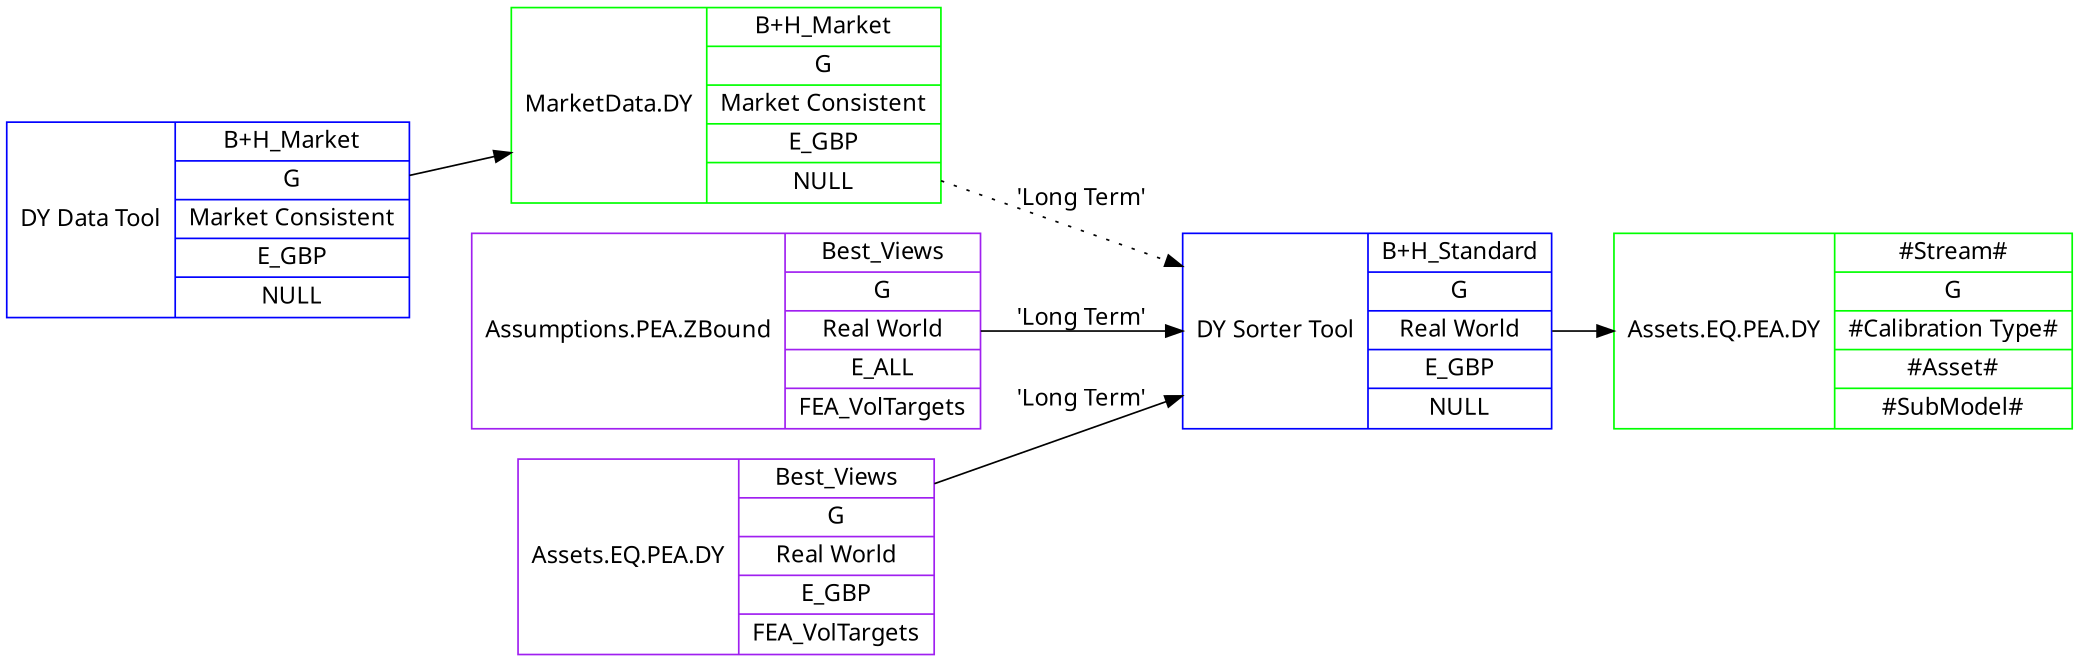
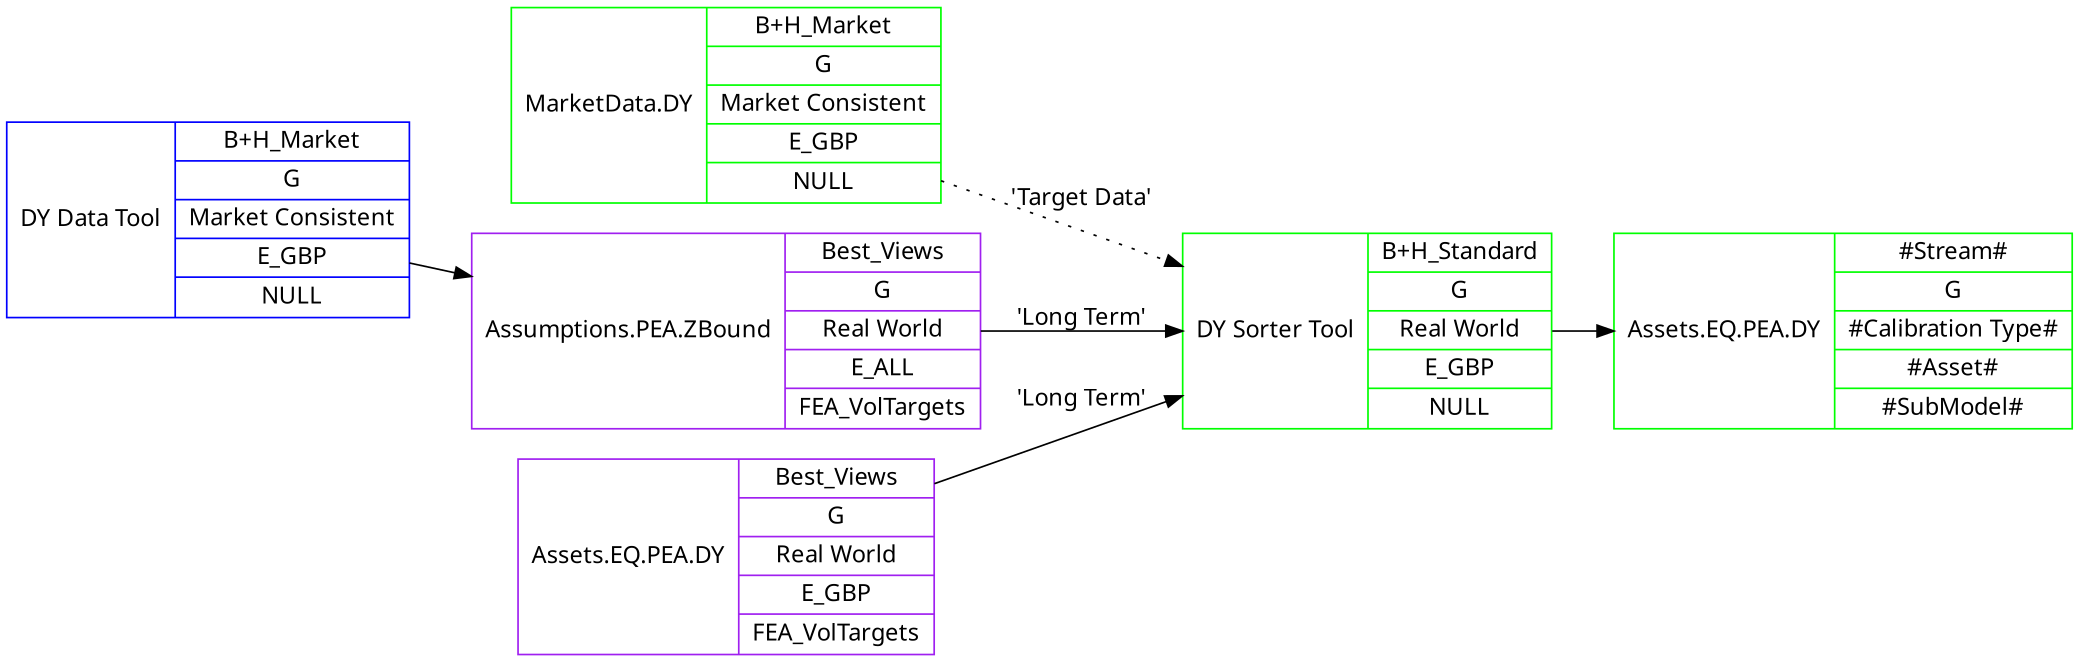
edge "DY Data Tool" -> "MarketData.DY": now "DY Data Tool" -> "Assumptions.PEA.ZBound"
edge "MarketData.DY" -> "DY Sorter Tool": label "'Long Term'" -> "'Target Data'"
node "DY Sorter Tool": color blue -> green
